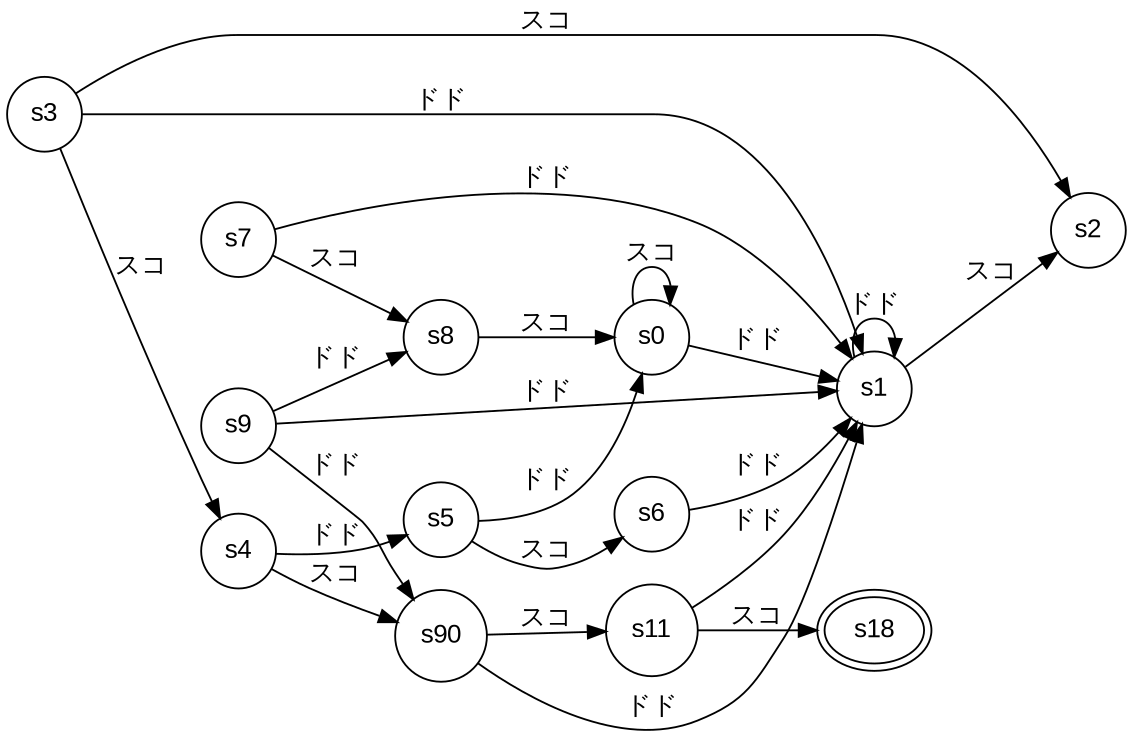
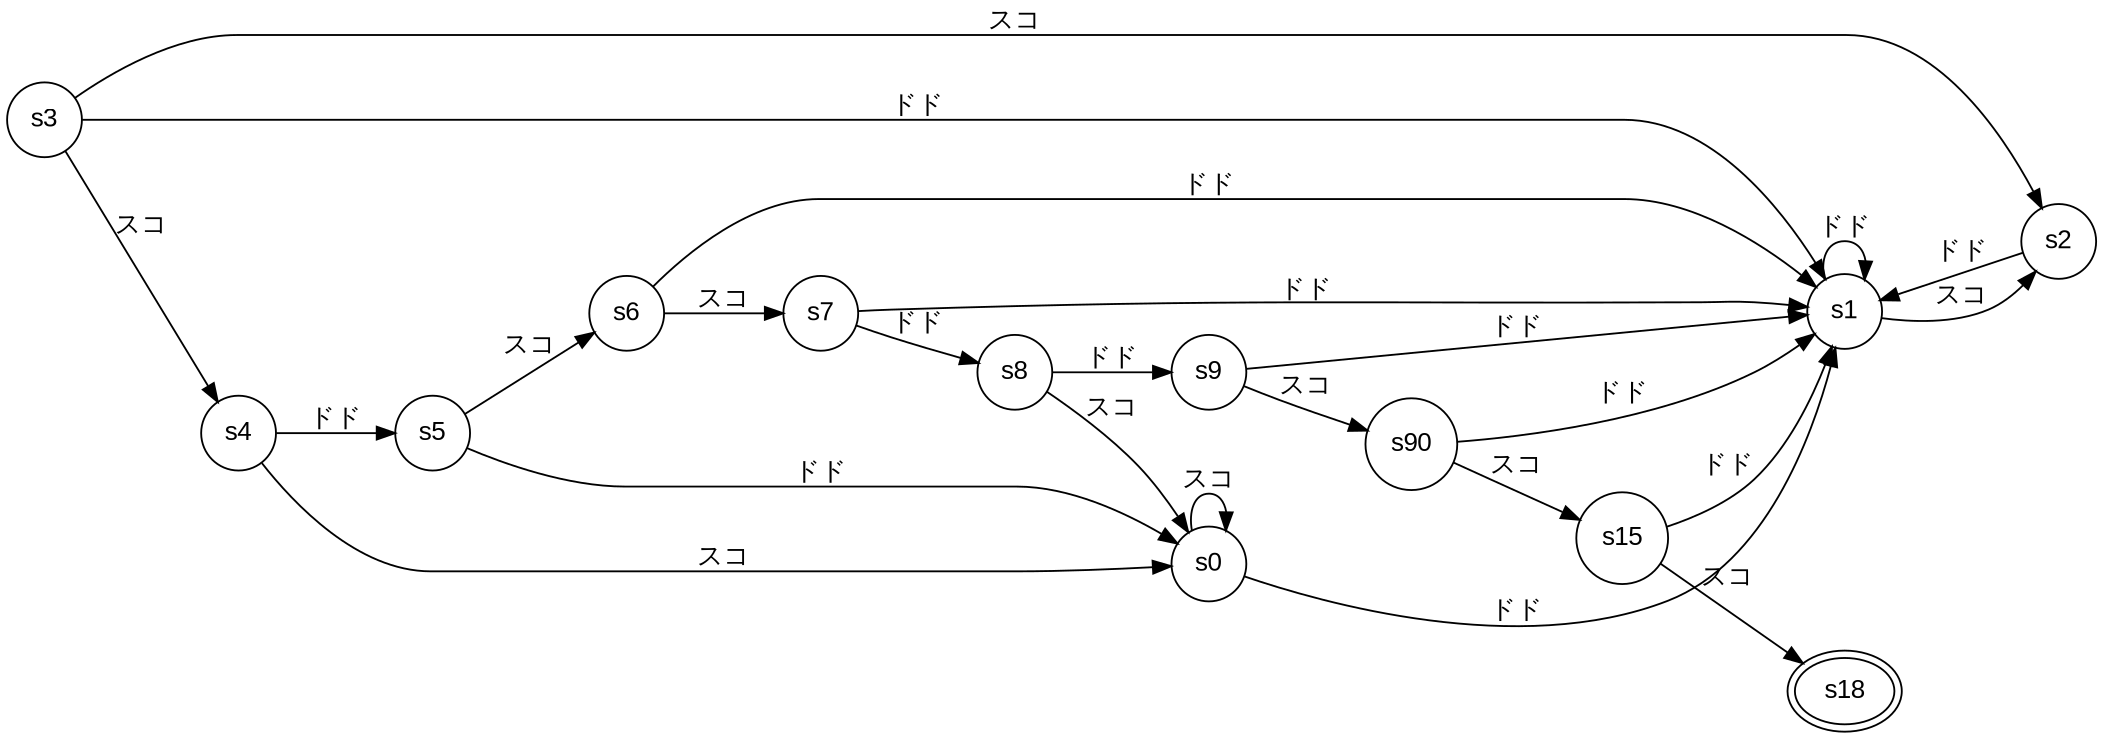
edge "s7" -> "s8": label "スコ" -> "ドド"
edge "s2" -> "s1": added, label "ドド"
edge "s6" -> "s7": added, label "スコ"
edge "s9" -> "s8": reversed
edge "s9" -> "s90": label "ドド" -> "スコ"
edge "s4" -> "s90": now "s4" -> "s0"
node "s11": label "s11" -> "s15"
